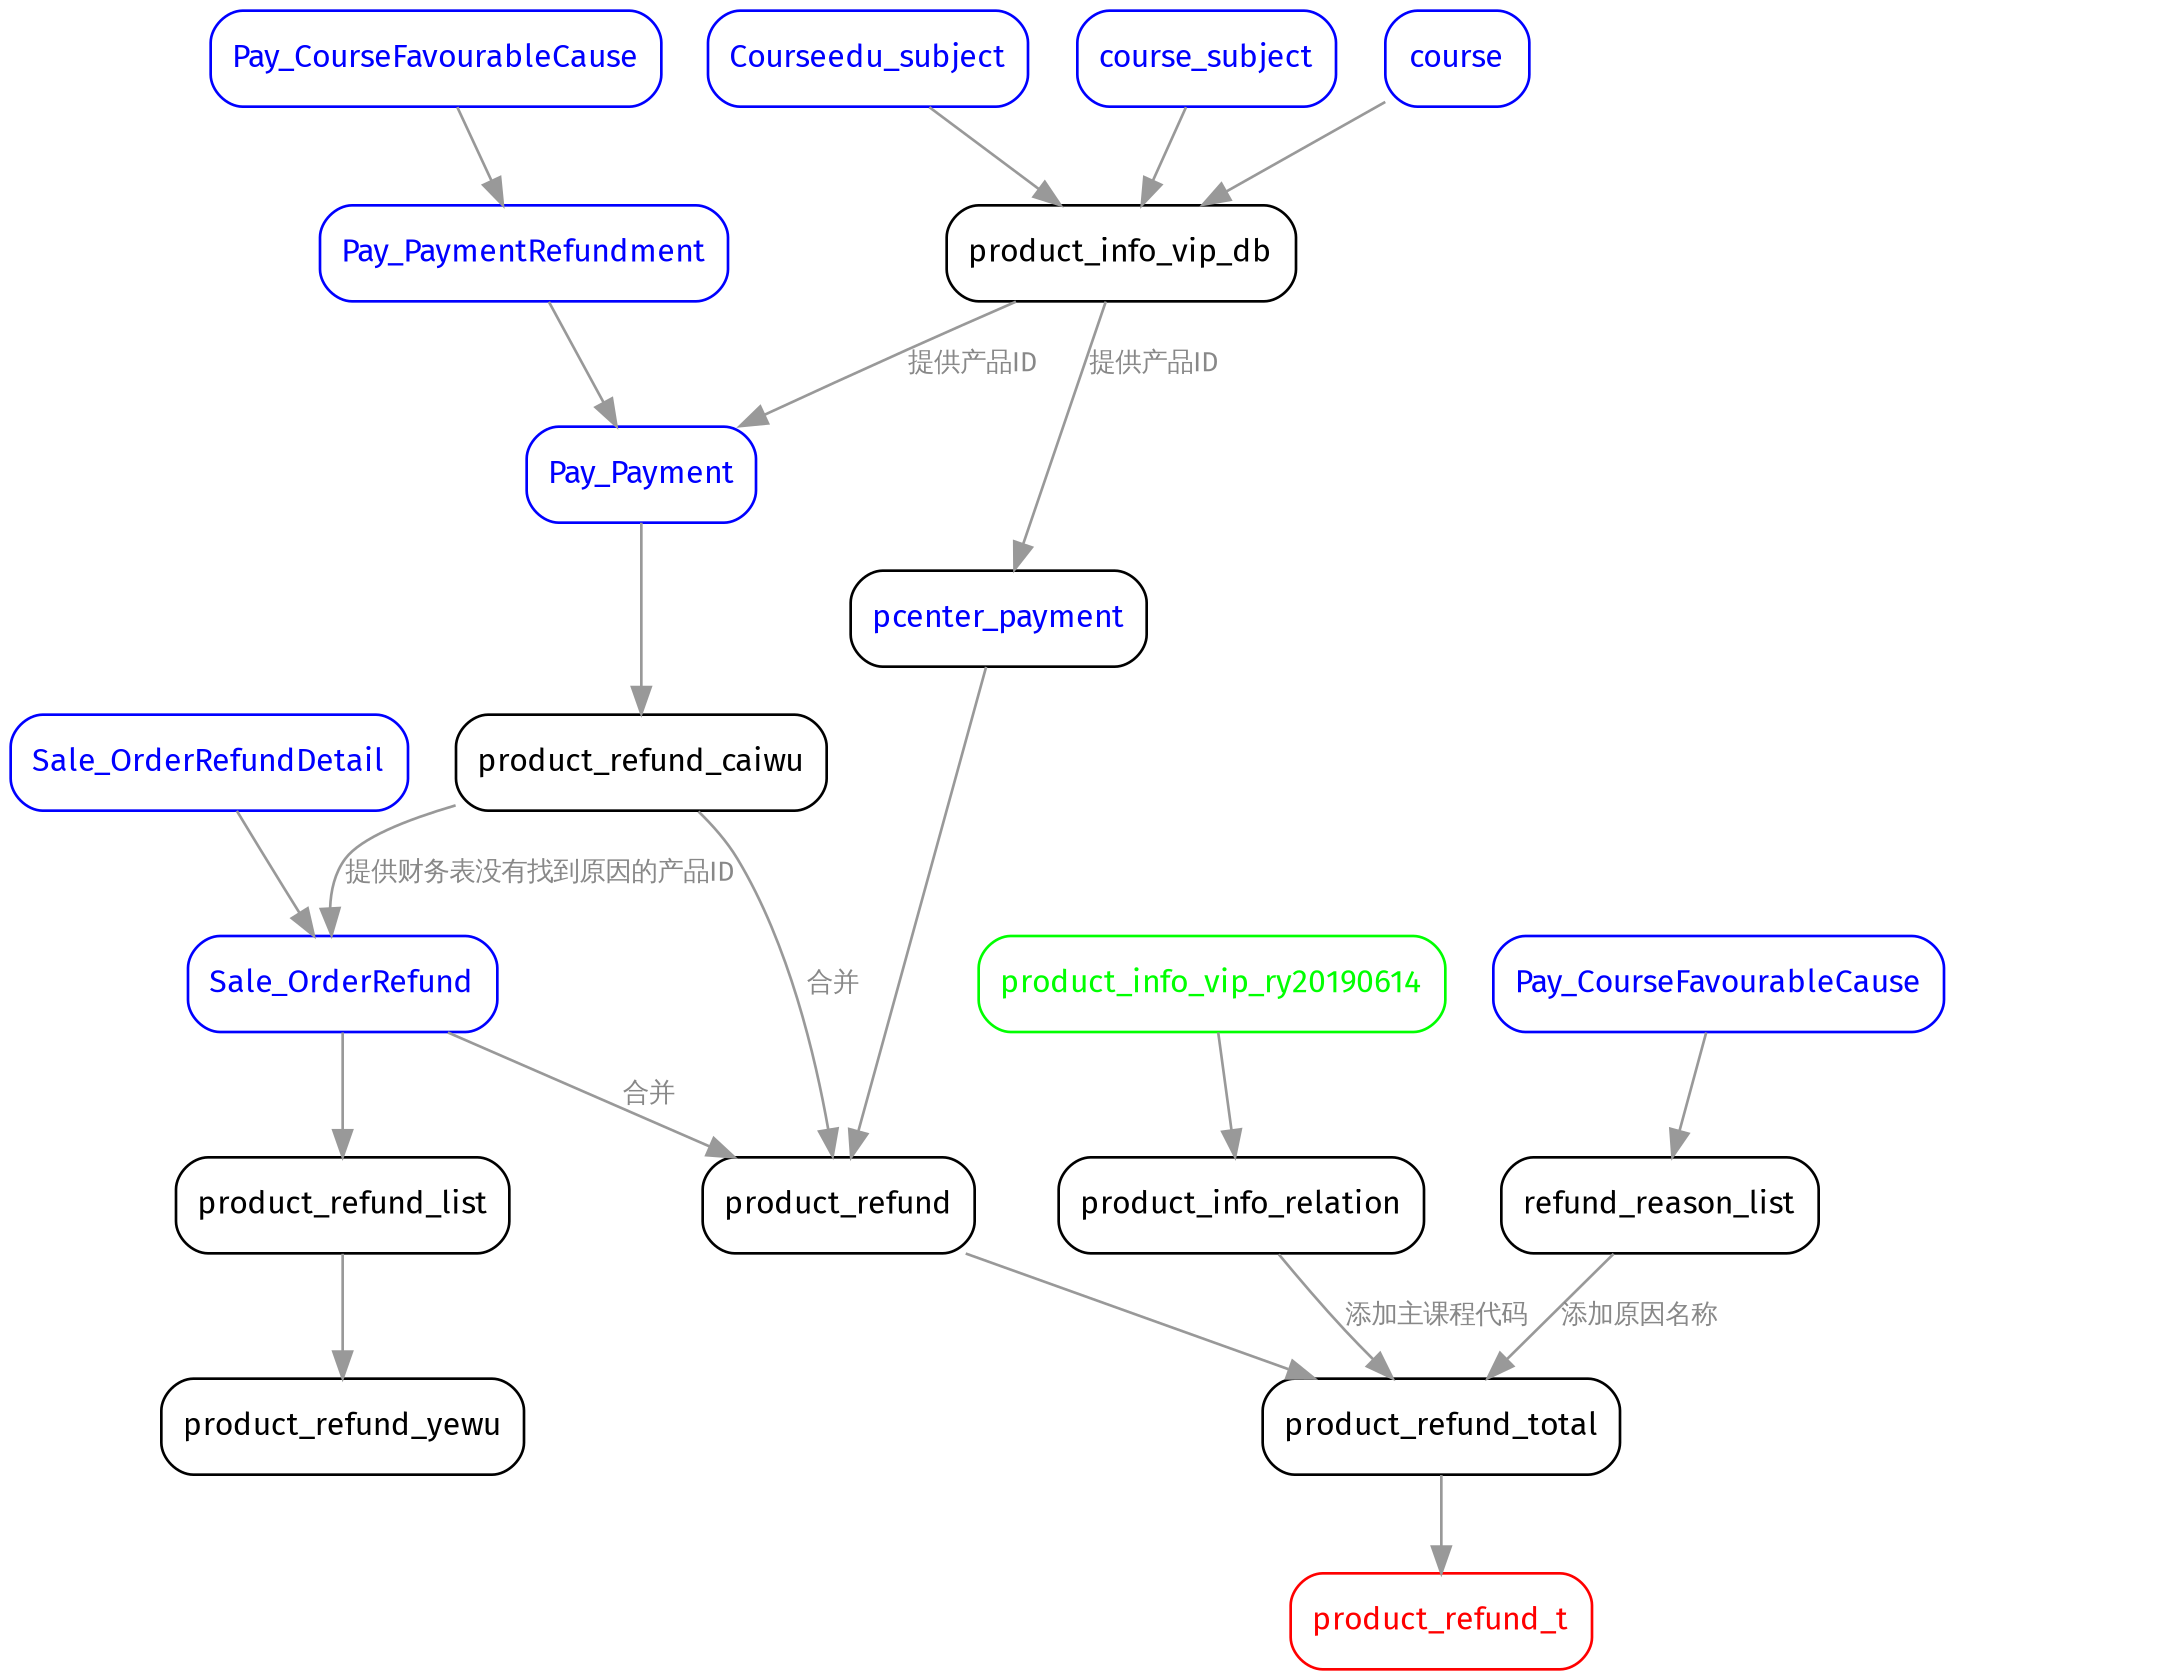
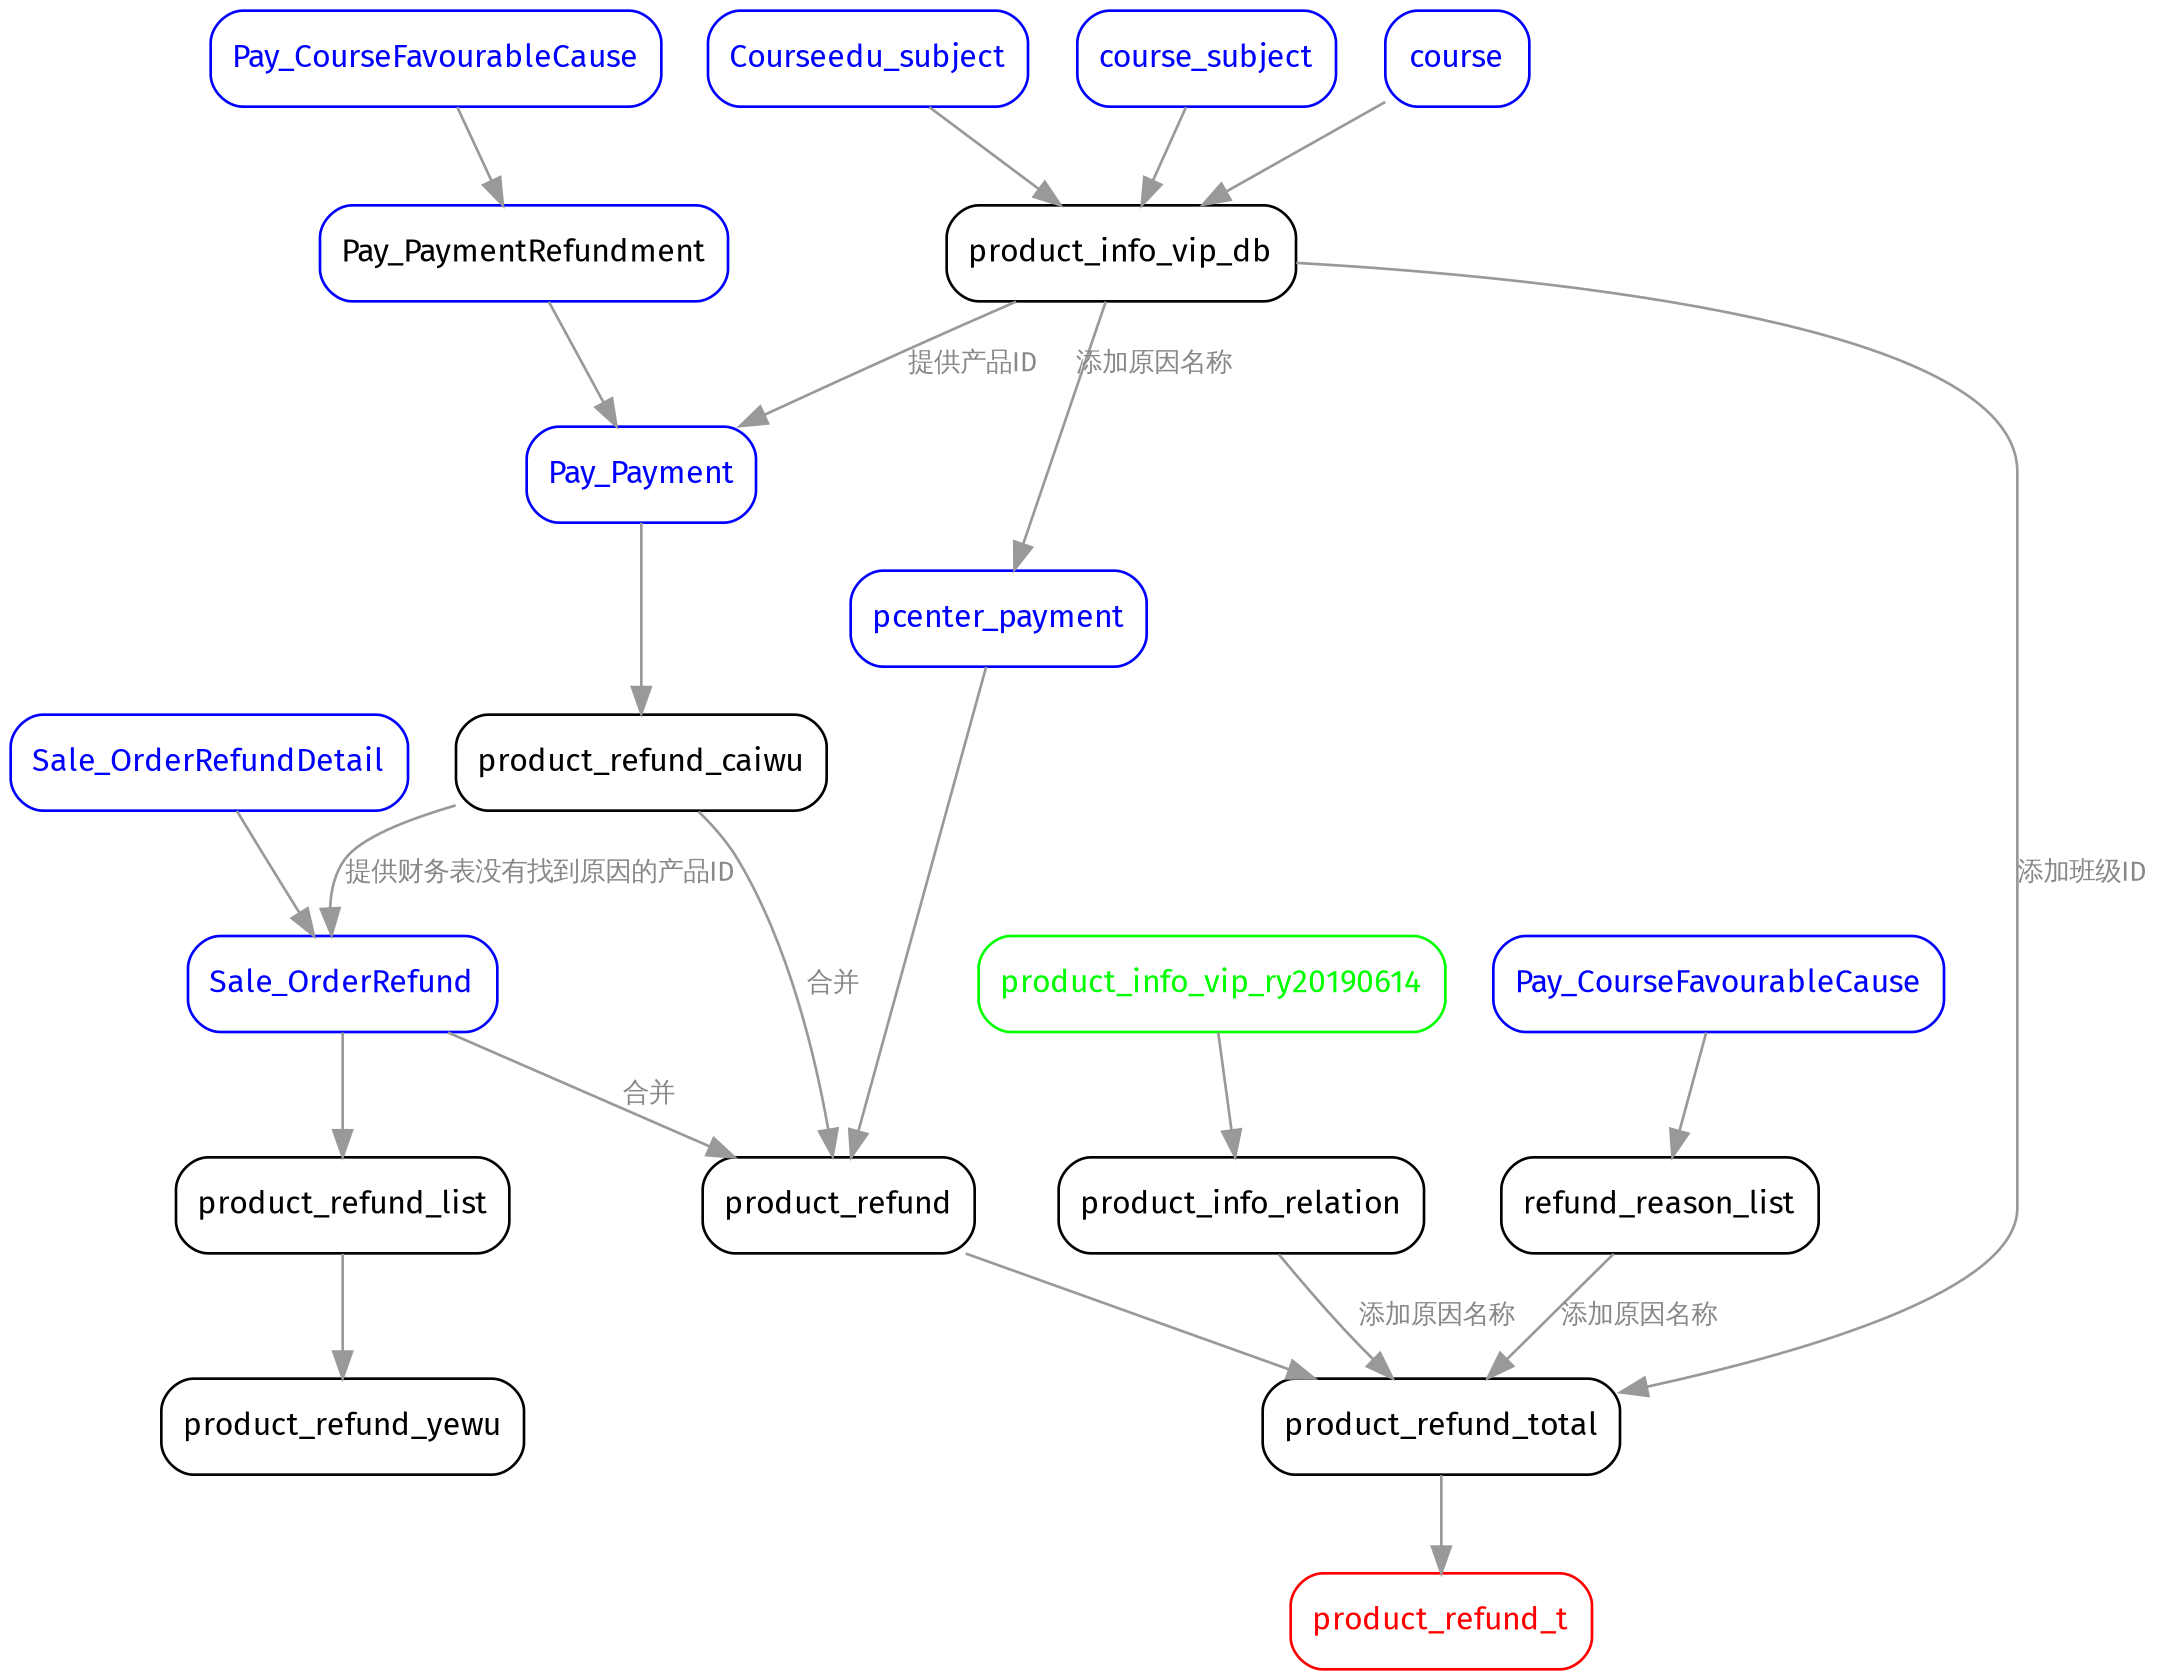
node "Pay_PaymentRefundment": fontcolor blue -> black
edge "product_info_vip_db" -> "pcenter_payment": label "提供产品ID" -> "添加原因名称"
node "pcenter_payment": color black -> blue
edge "product_info_vip_db" -> "product_refund_total": added, label "添加班级ID"
edge "product_info_relation" -> "product_refund_total": label "添加主课程代码" -> "添加原因名称"
